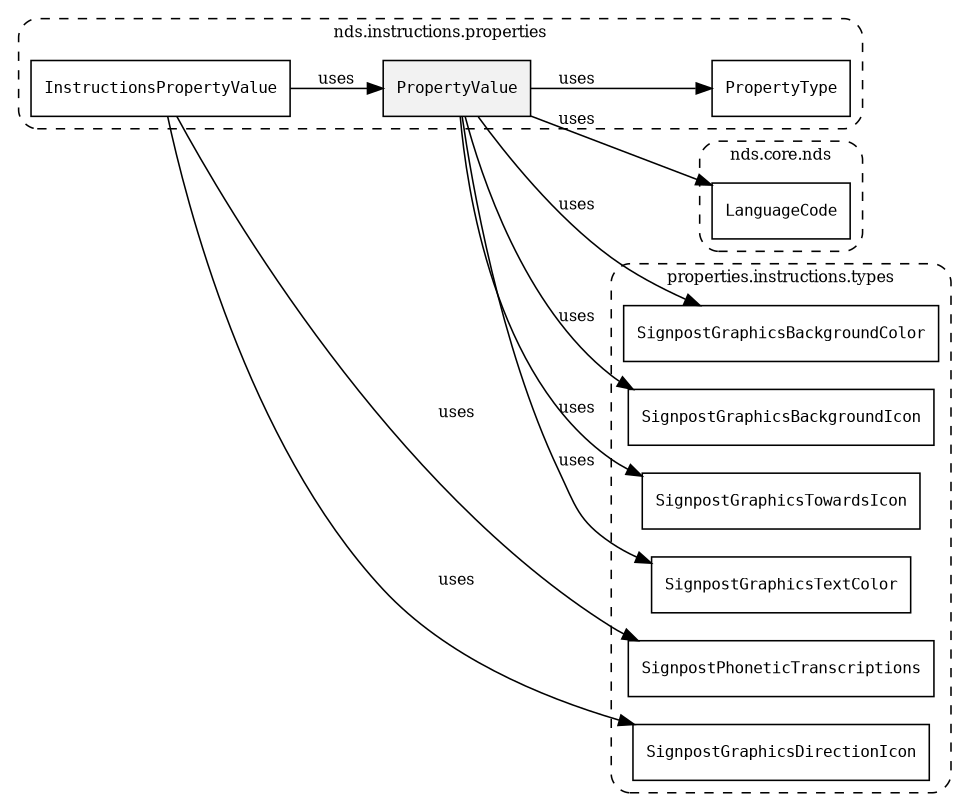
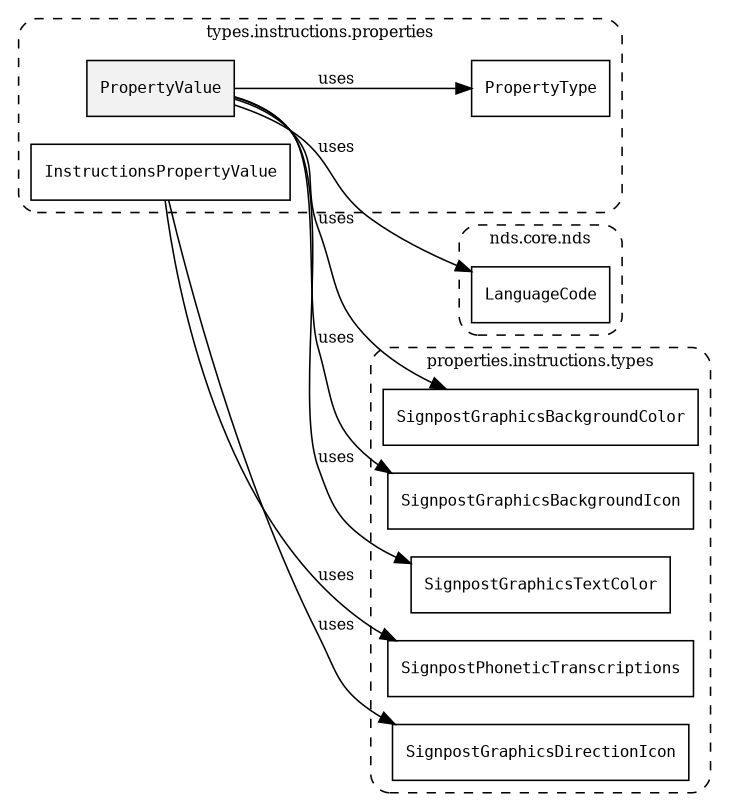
cluster "nds.instructions.properties": label "nds.instructions.properties" -> "types.instructions.properties"
edge "InstructionsPropertyValue" -> "PropertyValue": removed, label "uses"
node "SignpostGraphicsTowardsIcon": removed
